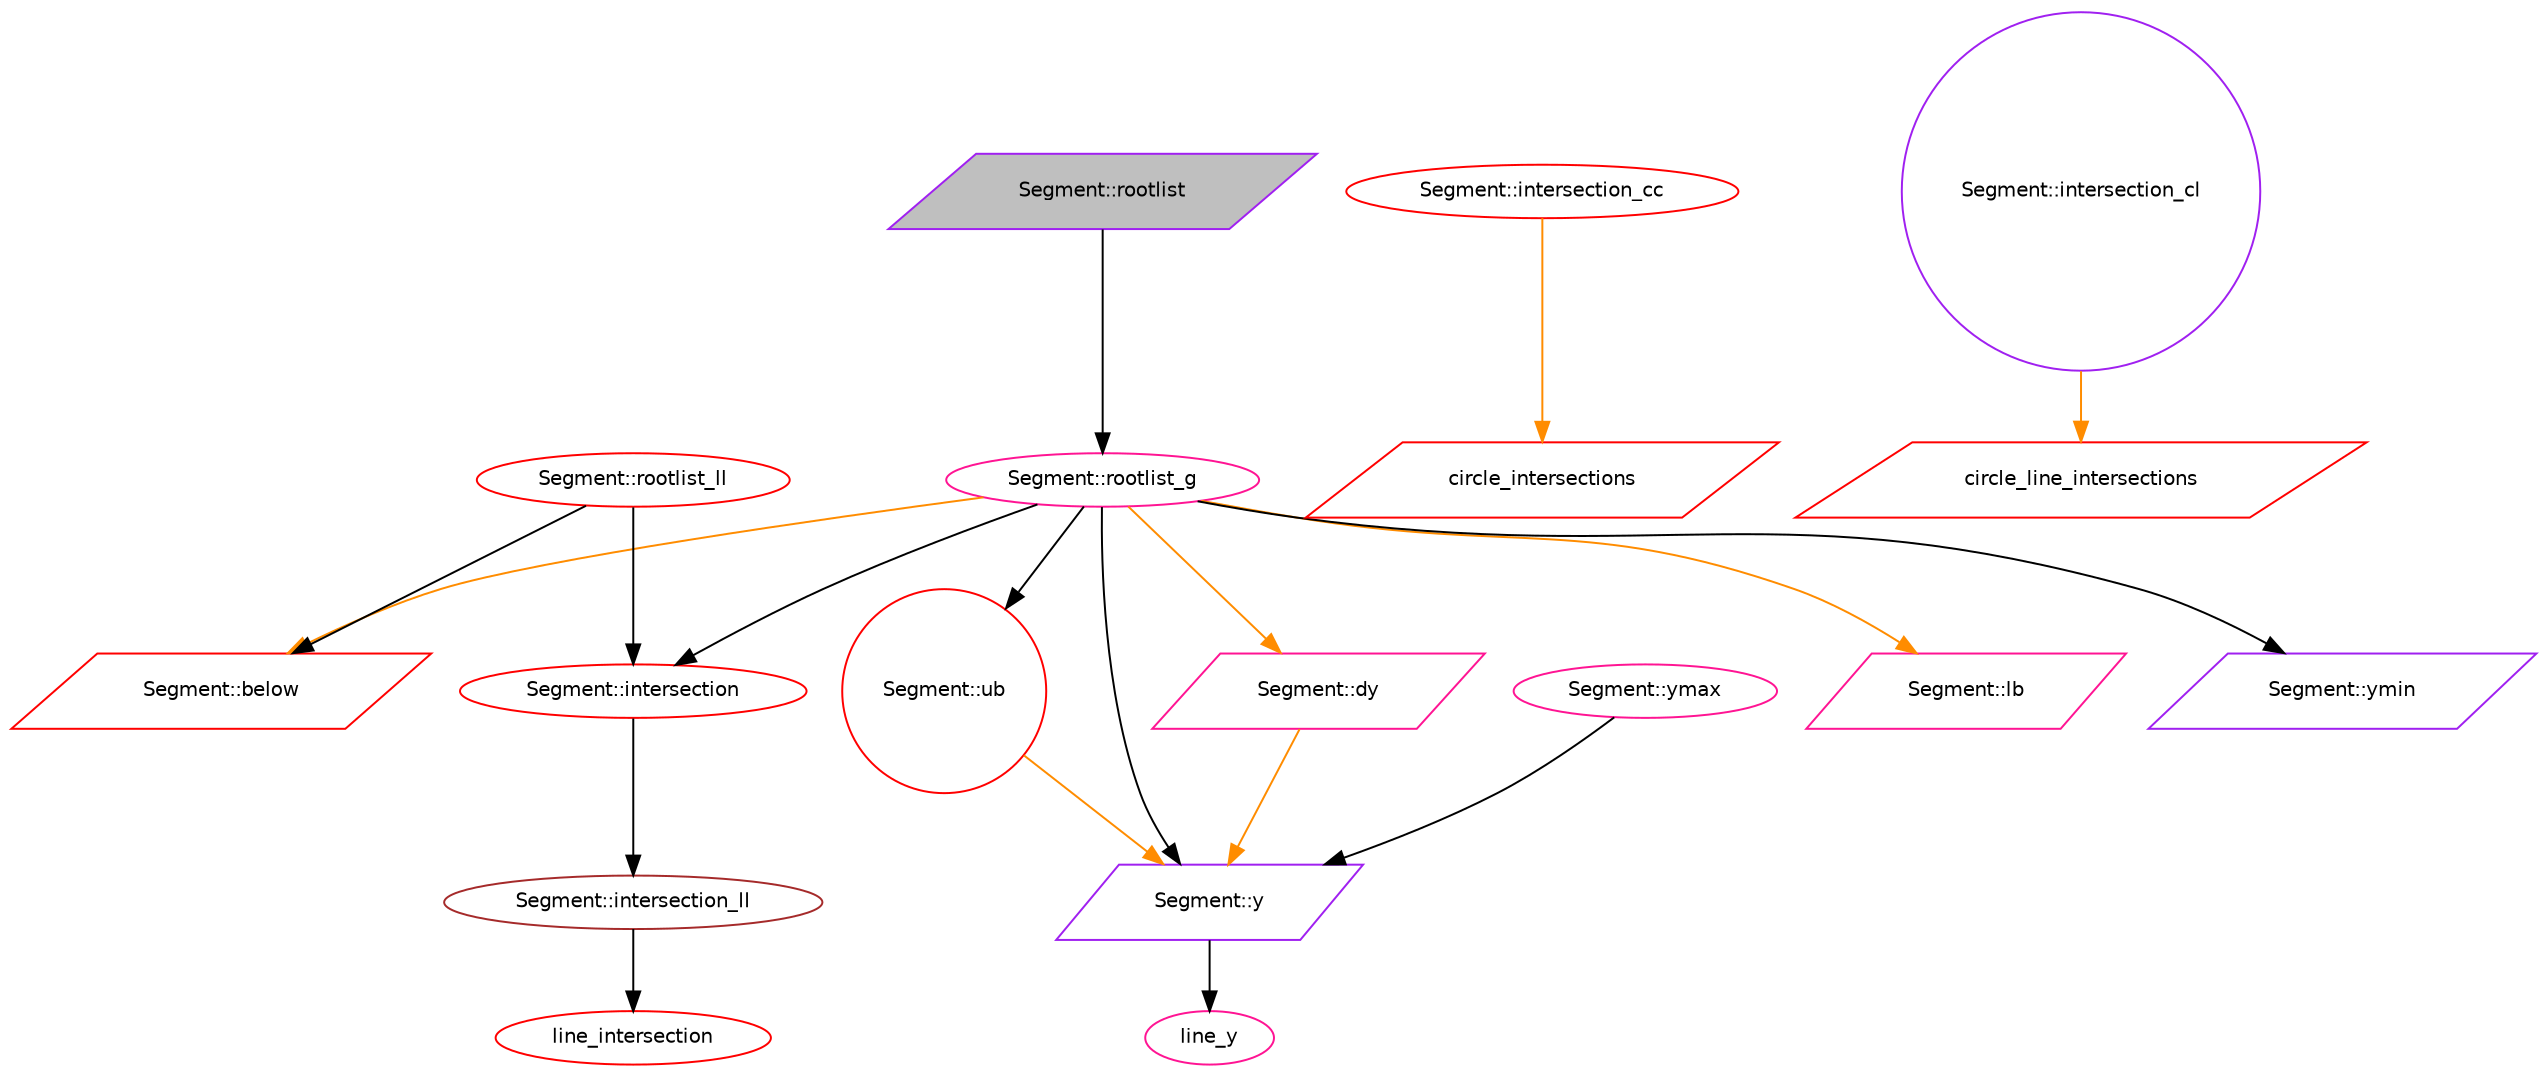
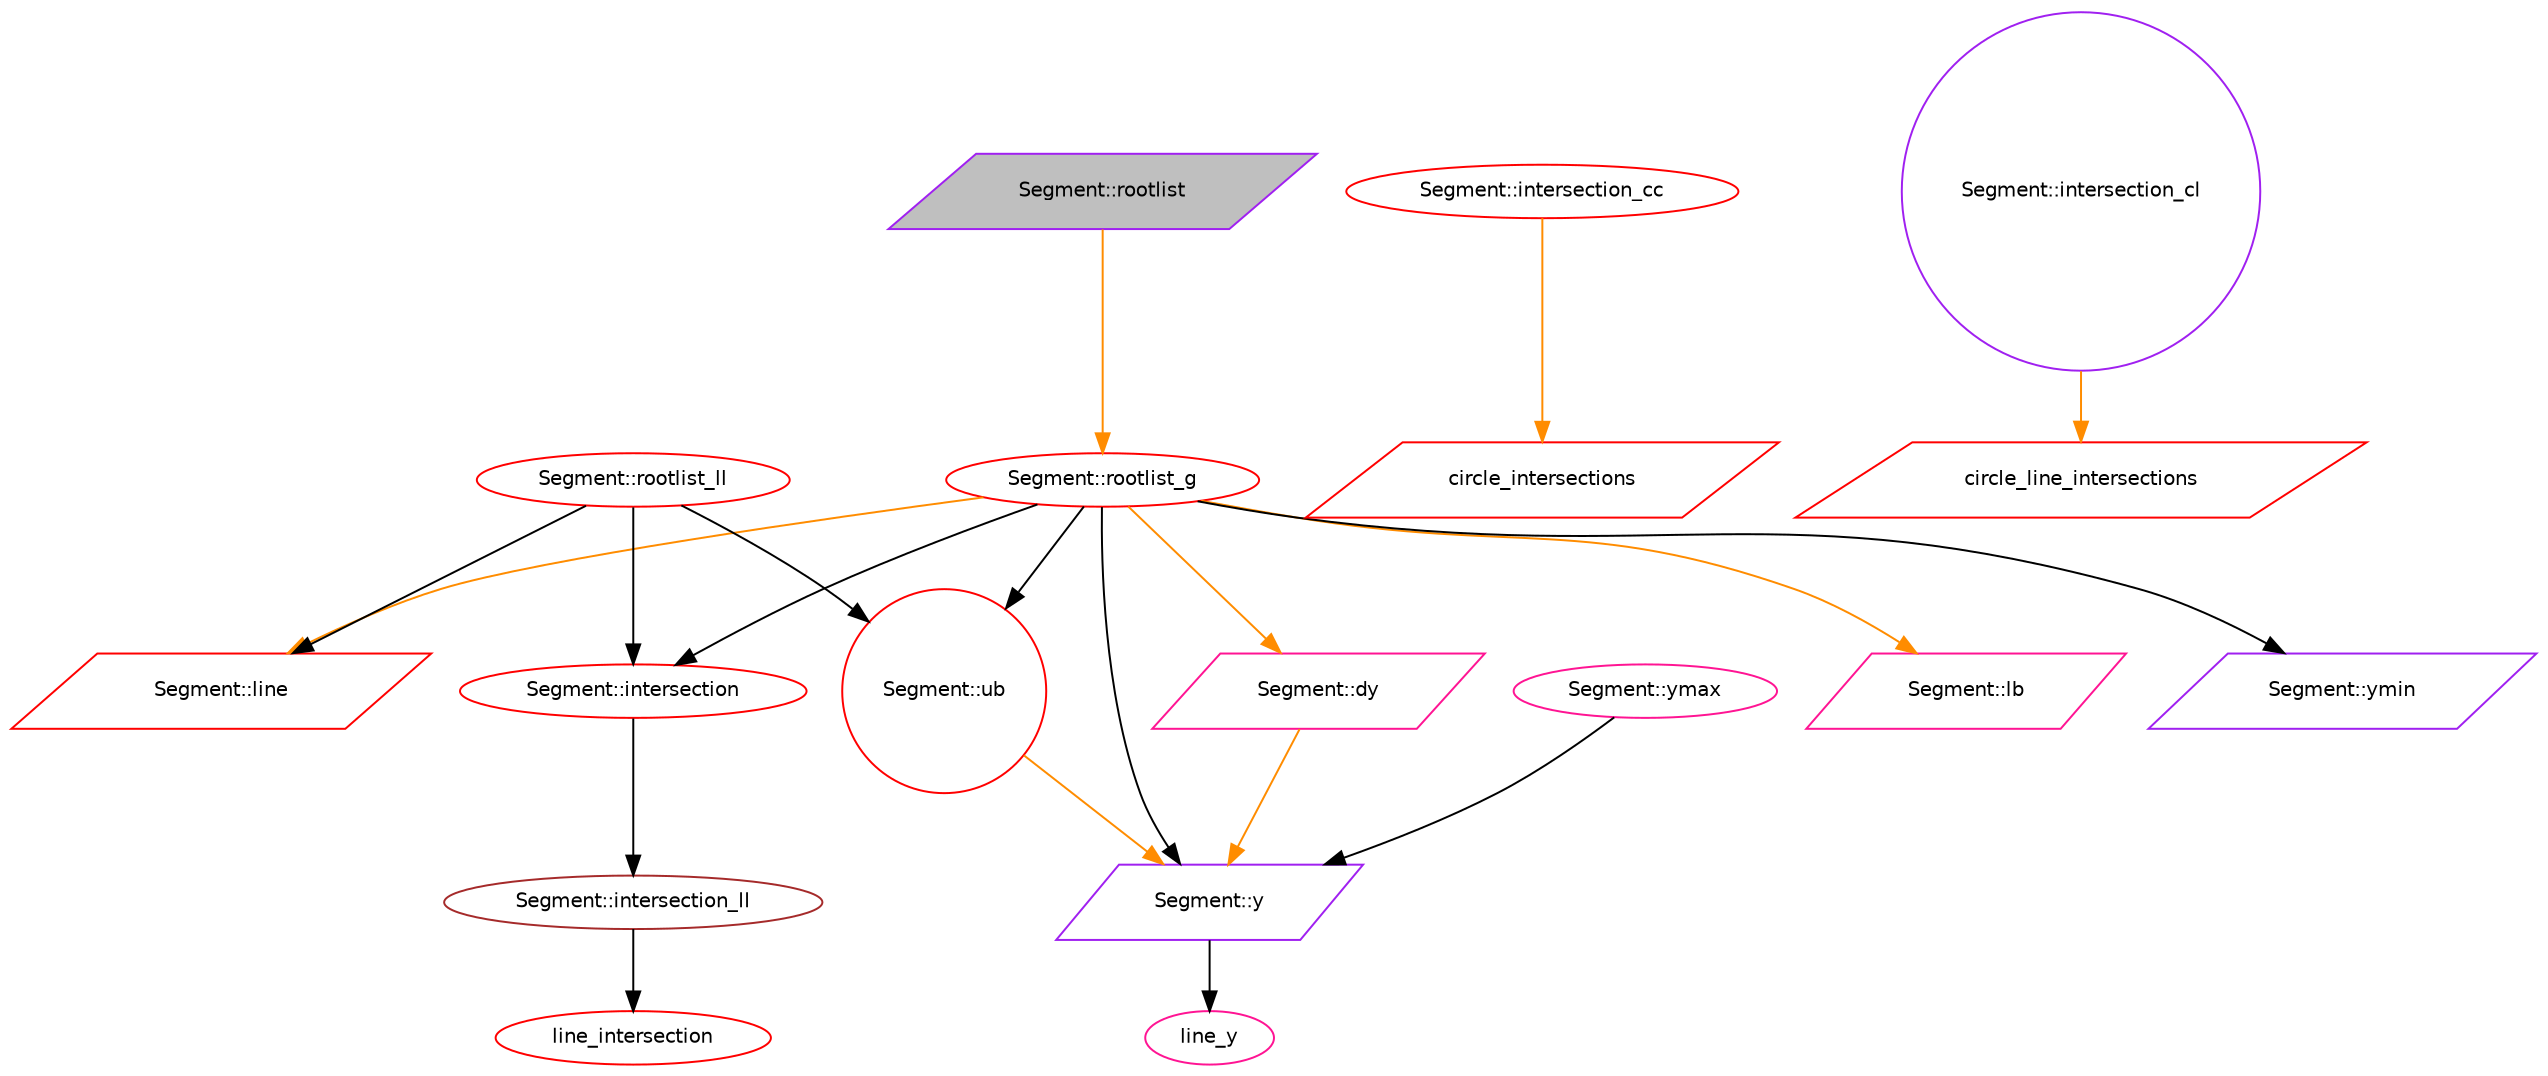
edge "Segment::rootlist" -> "Segment::rootlist_g": color black -> darkorange
node "Segment::rootlist_g": color deeppink -> red
edge "Segment::rootlist_ll" -> "Segment::ub": added
node "Segment::below": label "Segment::below" -> "Segment::line"
